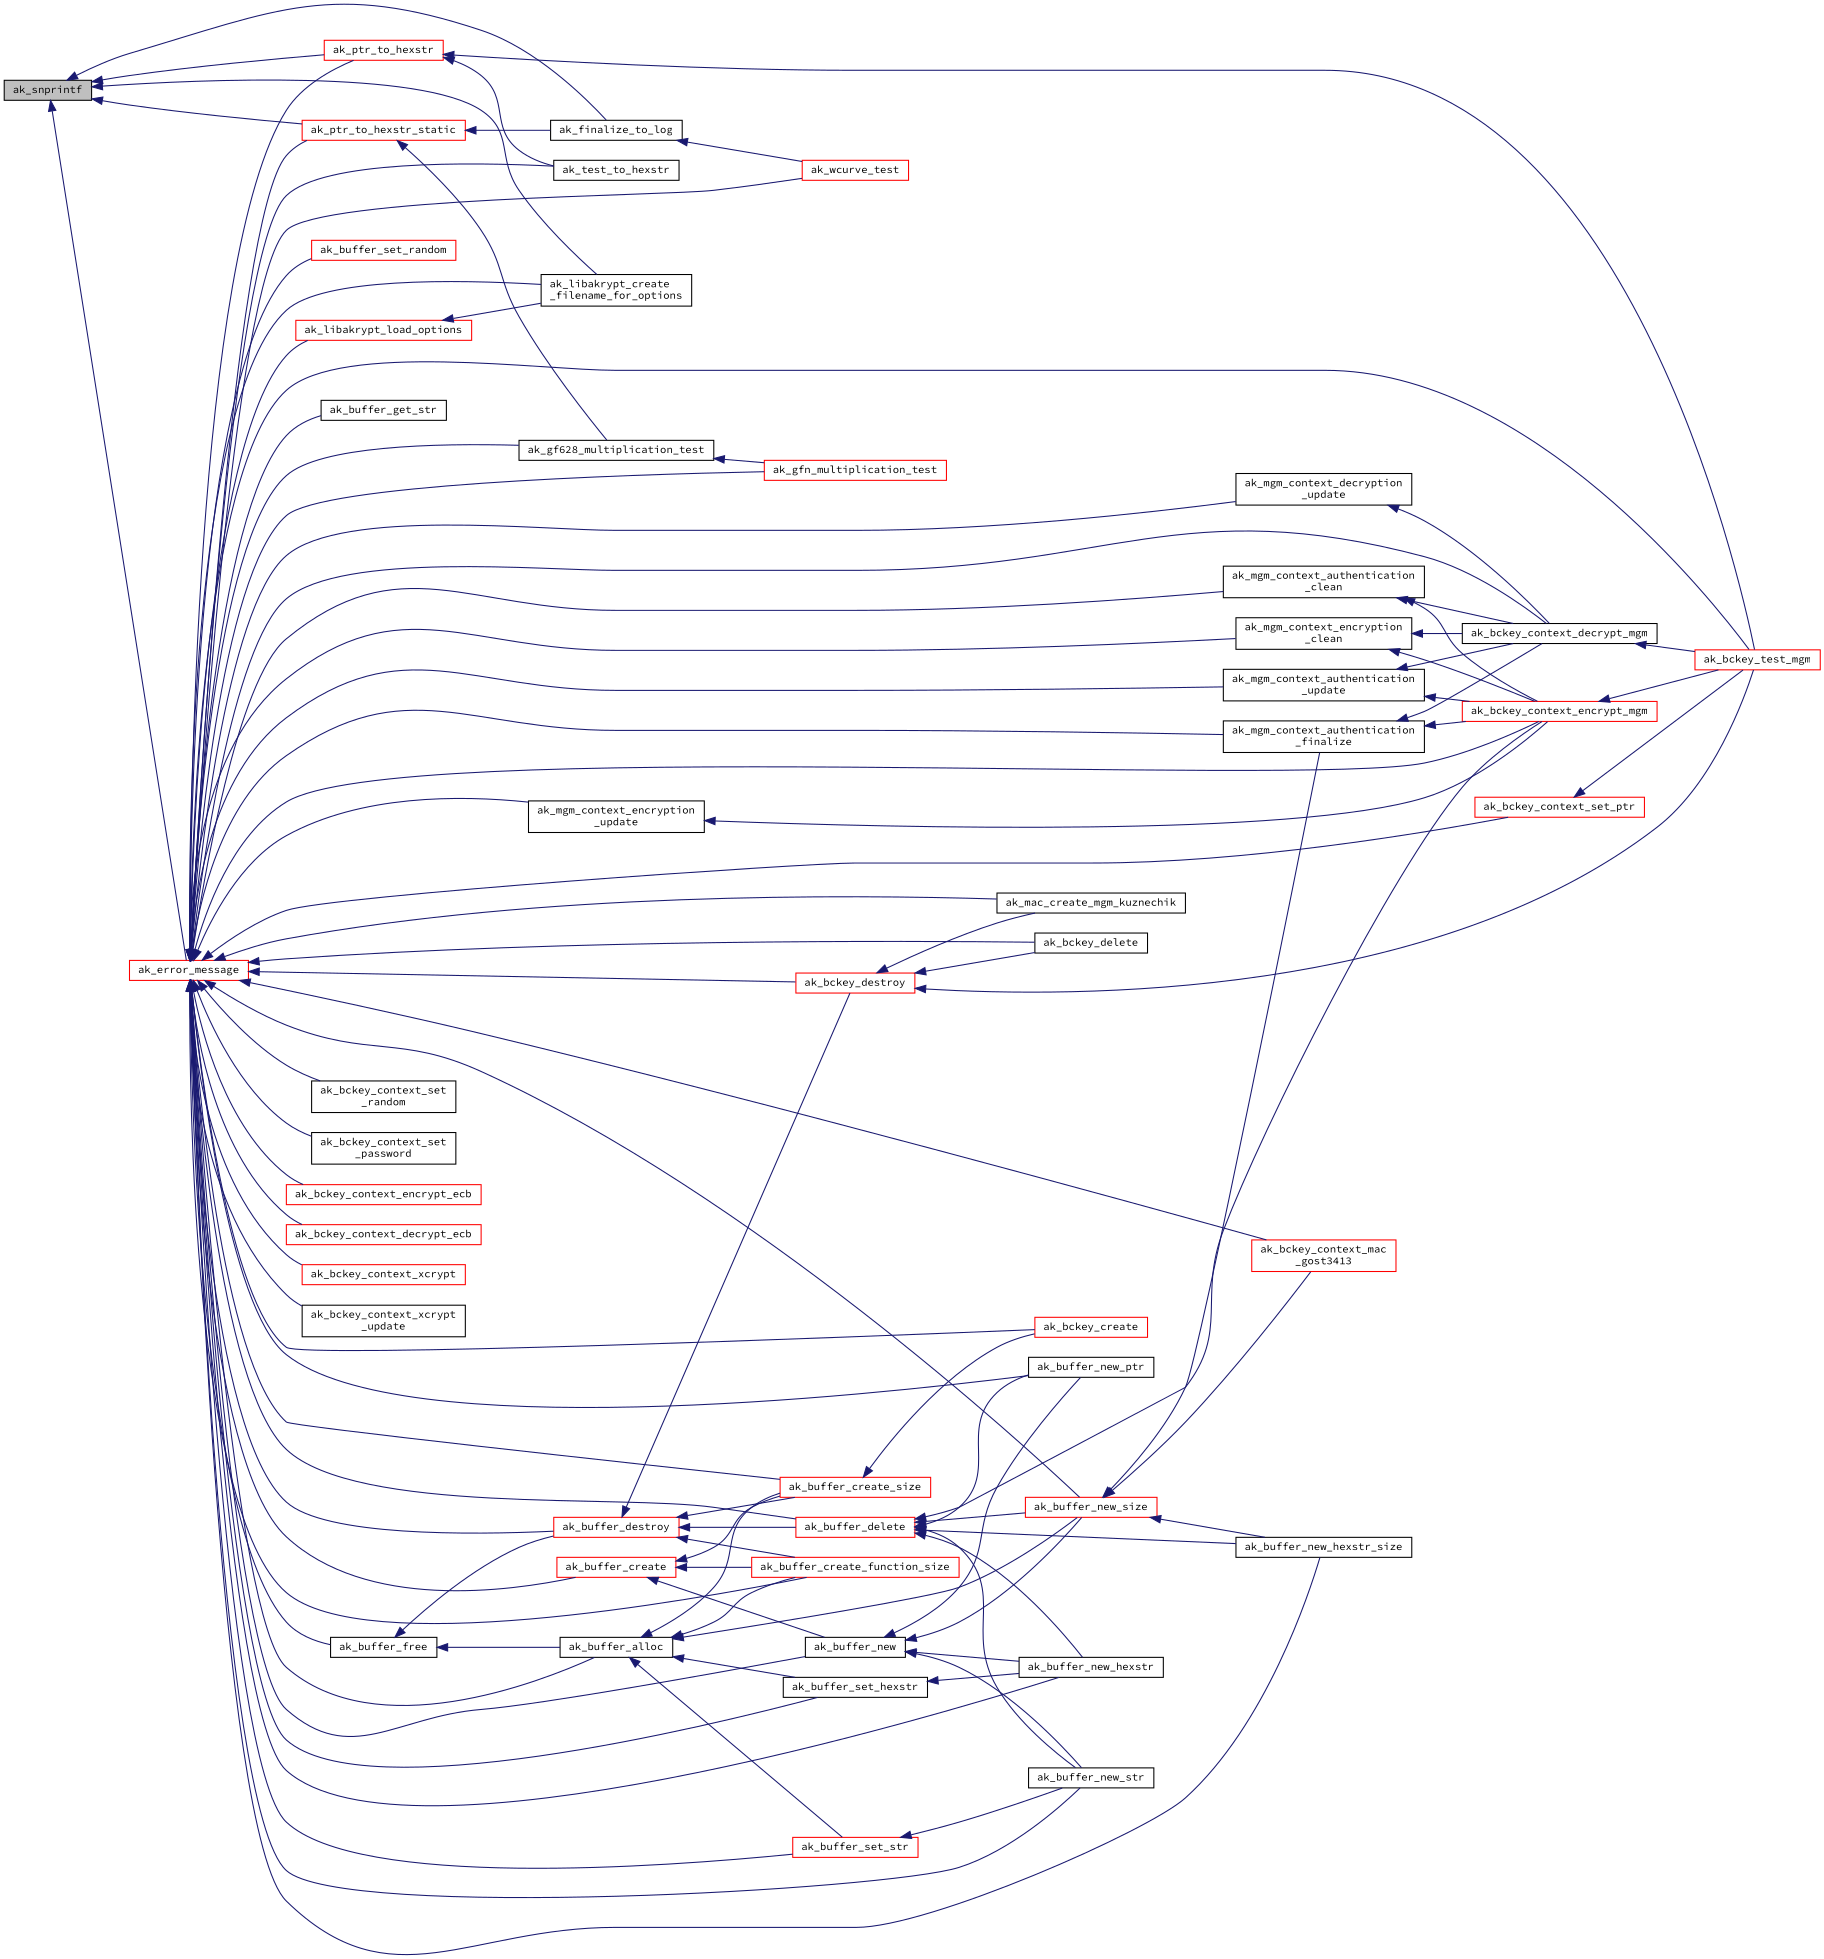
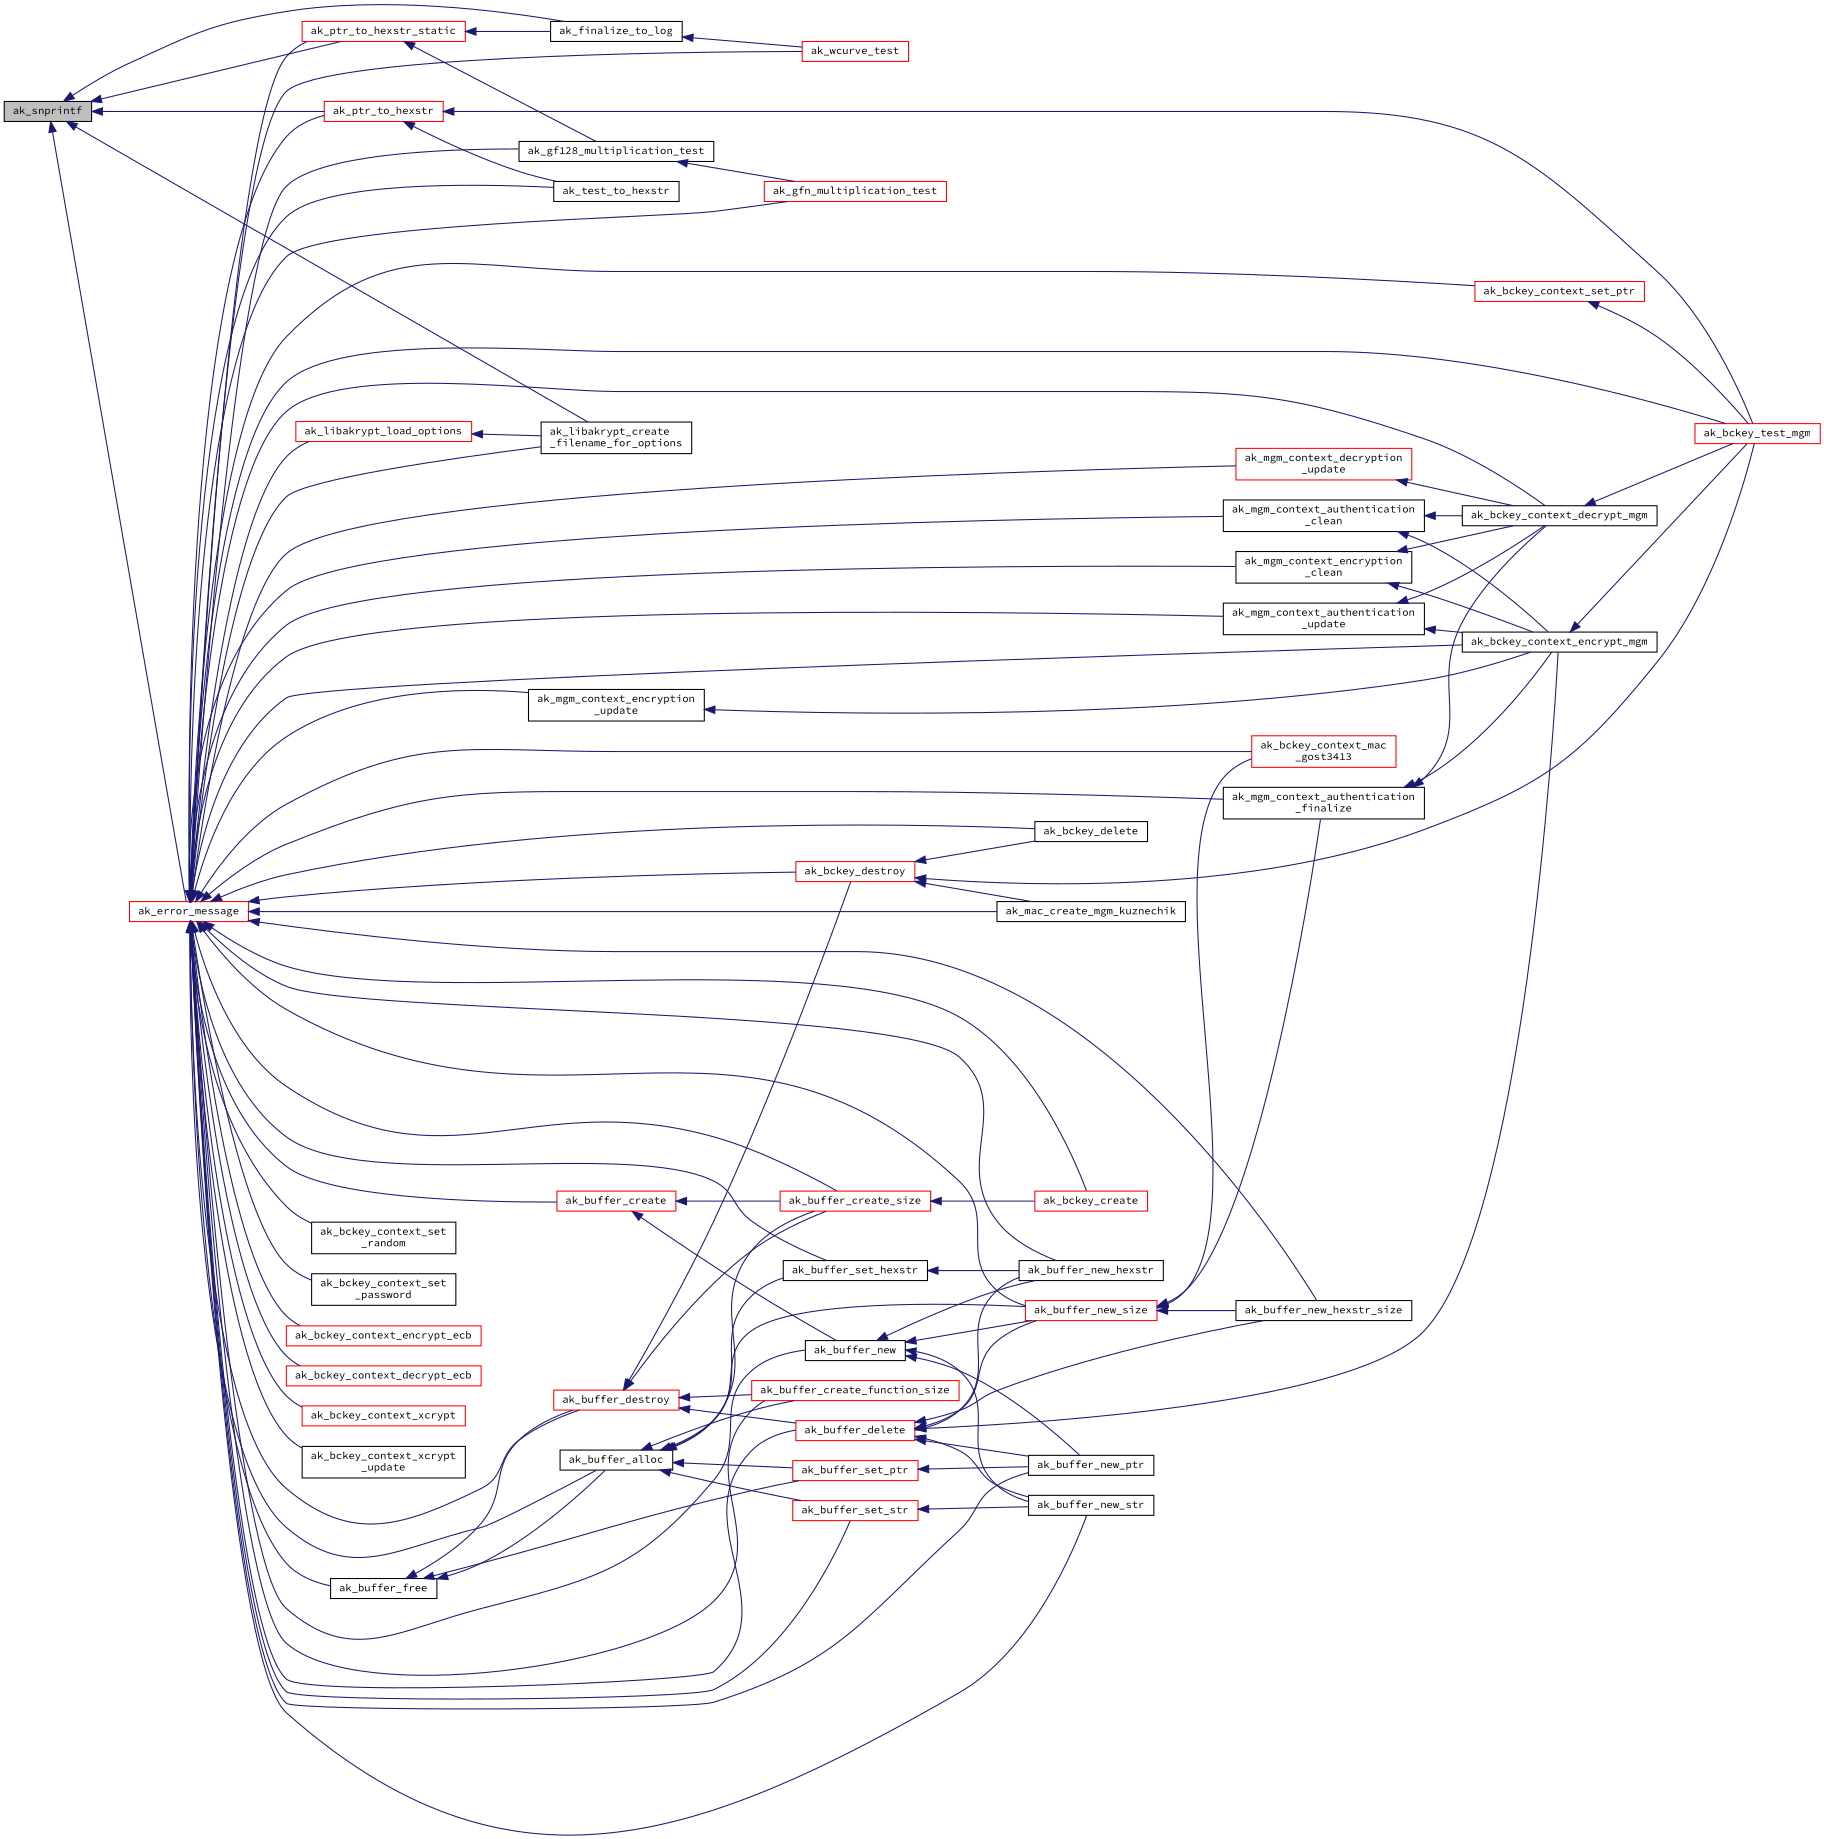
node "ak_buffer_set_random": removed
node "ak_buffer_get_str": removed
node "ak_gf628_multiplication_test": label "ak_gf628_multiplication_test" -> "ak_gf128_multiplication_test"
node "ak_mgm_context_decryption _update": color black -> red
node "ak_bckey_context_encrypt_mgm": color red -> black
node "ak_buffer_set_ptr": added
edge "ak_buffer_create_function_size" -> "ak_buffer_create": removed
